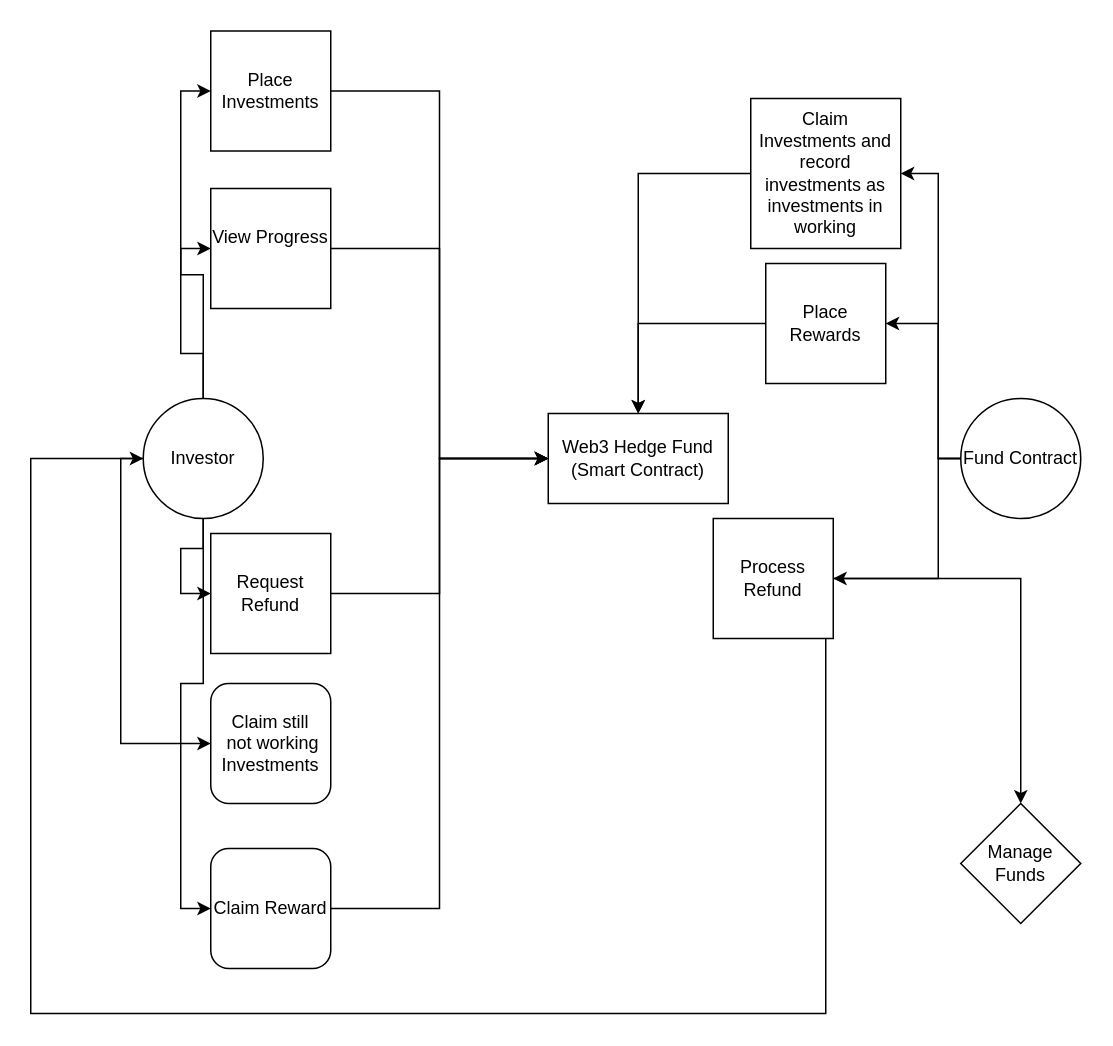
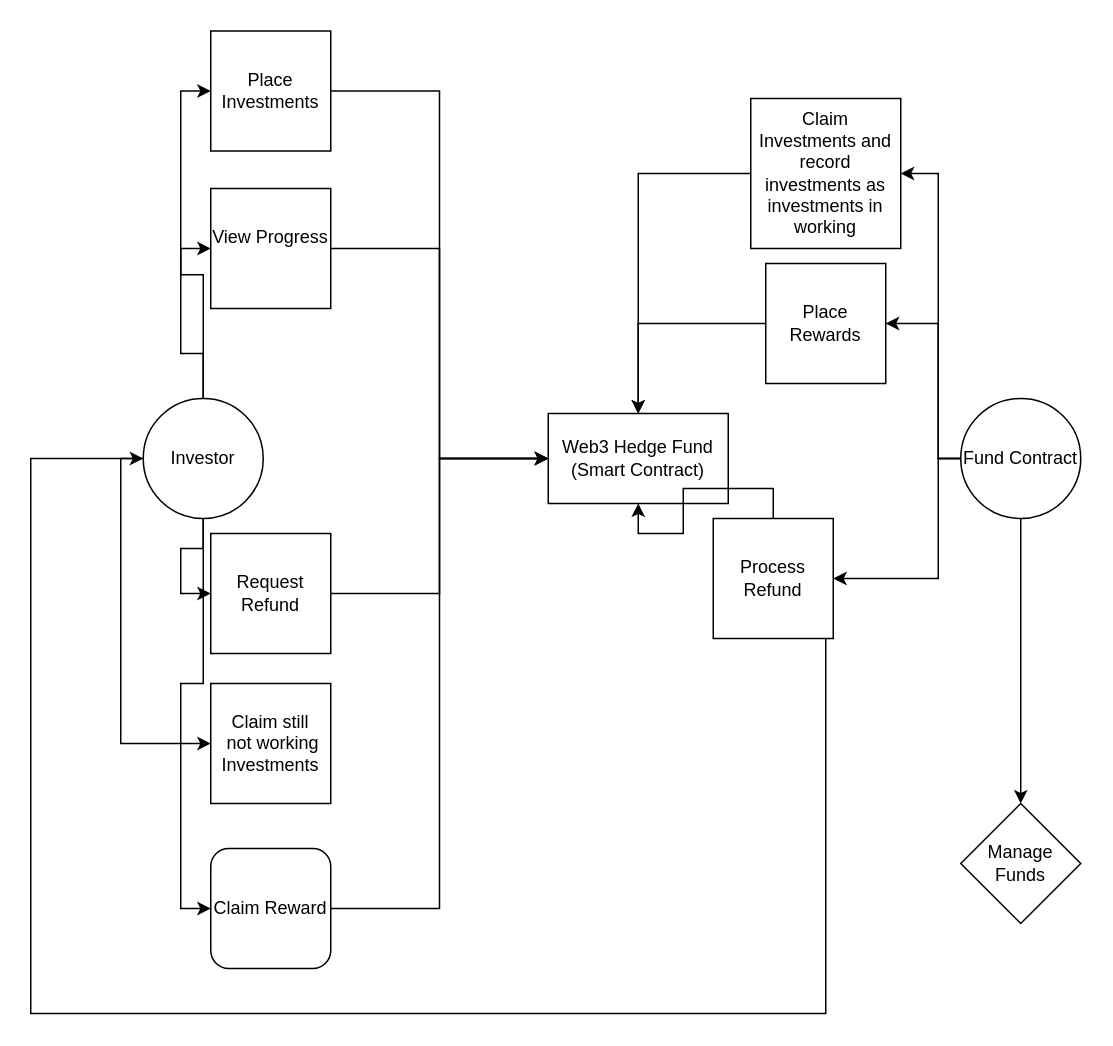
edge "Fund Contract" -> "Manage Funds": added
edge "Process Refund" -> "Manage Funds": now "Process Refund" -> "Web3 Hedge Fund (Smart Contract)"
node "Claim still not working Investments": shape rounded rectangle -> rectangle
